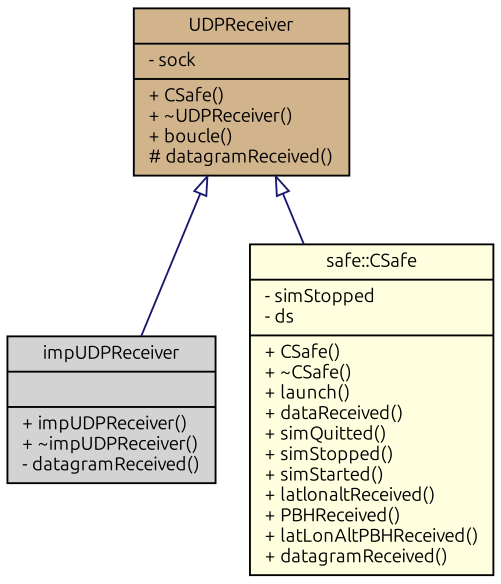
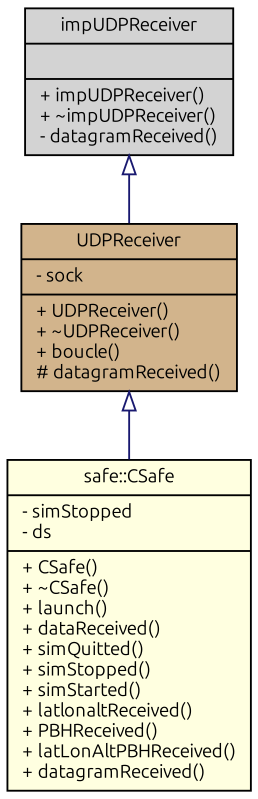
node "UDPReceiver": text "+ CSafe()" -> "+ UDPReceiver()"
edge "impUDPReceiver" -> "UDPReceiver": reversed
